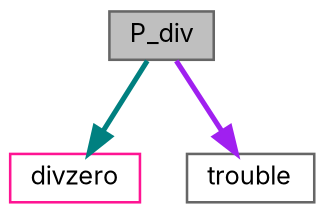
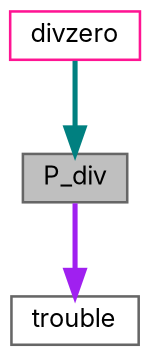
edge "P_div" -> "divzero": reversed
